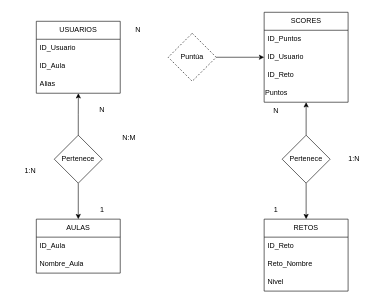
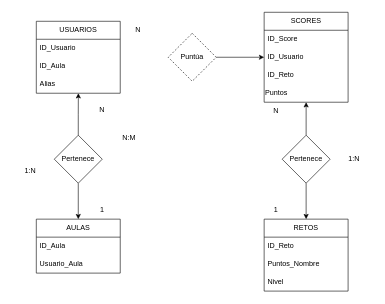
node "ID_Puntos": label "ID_Puntos" -> "ID_Score"
node "Nombre_Aula": label "Nombre_Aula" -> "Usuario_Aula"
node "Reto_Nombre": label "Reto_Nombre" -> "Puntos_Nombre"
